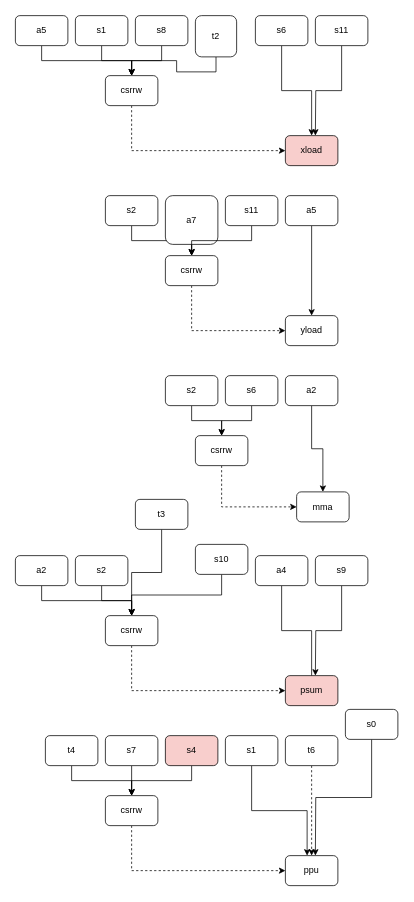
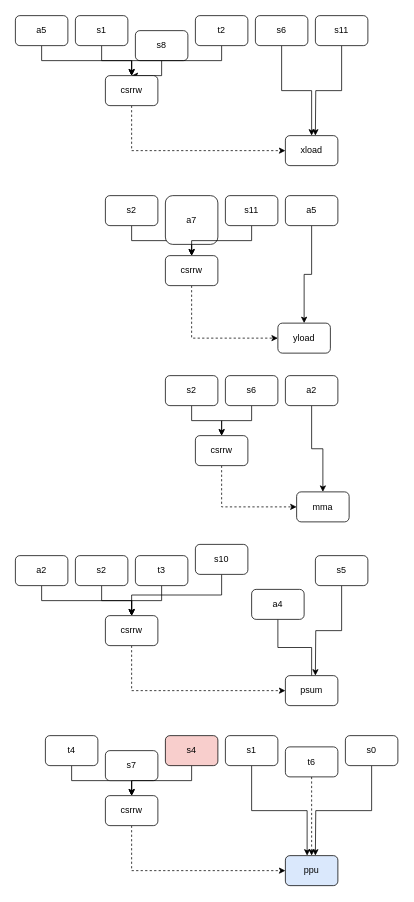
node "s8": moved (162, 30) -> (162, 45)
node "t2": size 41x41 -> 53x30
node "xload": fillcolor #f8cecc -> #ffffff
node "yload": moved (312, 330) -> (304, 338)
node "t3": moved (162, 514) -> (162, 570)
node "a4": moved (282, 570) -> (278, 604)
node "s9": label "s9" -> "s5"
node "psum": fillcolor #f8cecc -> #ffffff
node "s0": moved (372, 724) -> (372, 750)
node "s7": moved (132, 750) -> (132, 765)
node "t6": moved (312, 750) -> (312, 762)
node "ppu": fillcolor #ffffff -> #dae8fc
